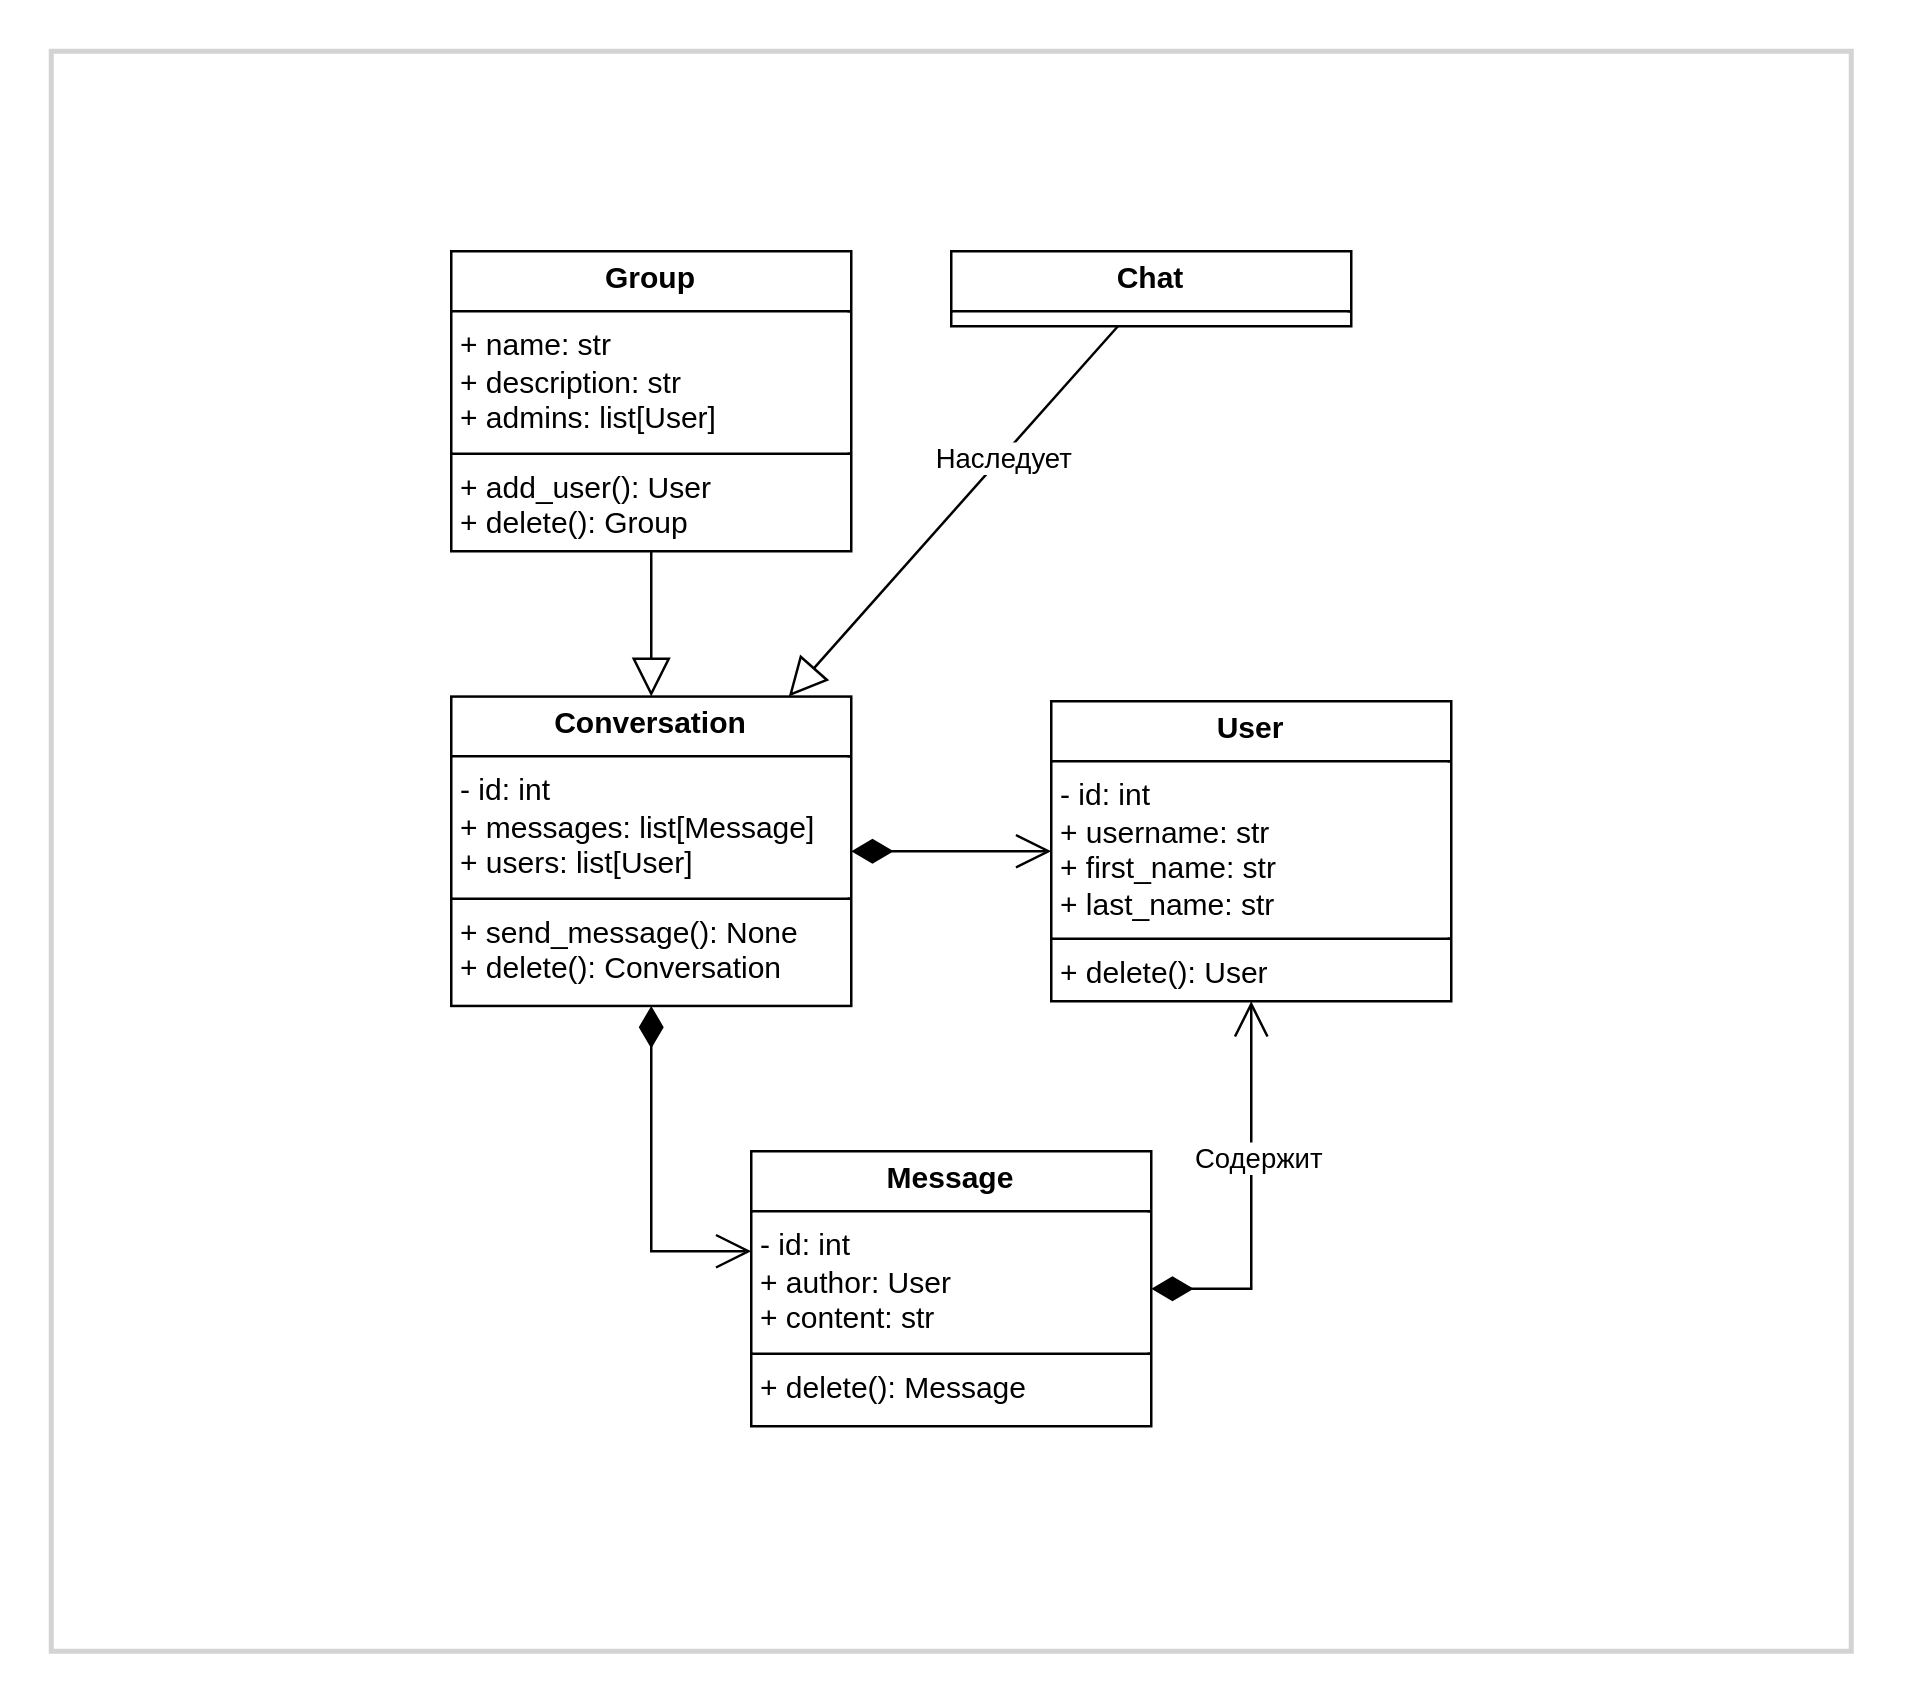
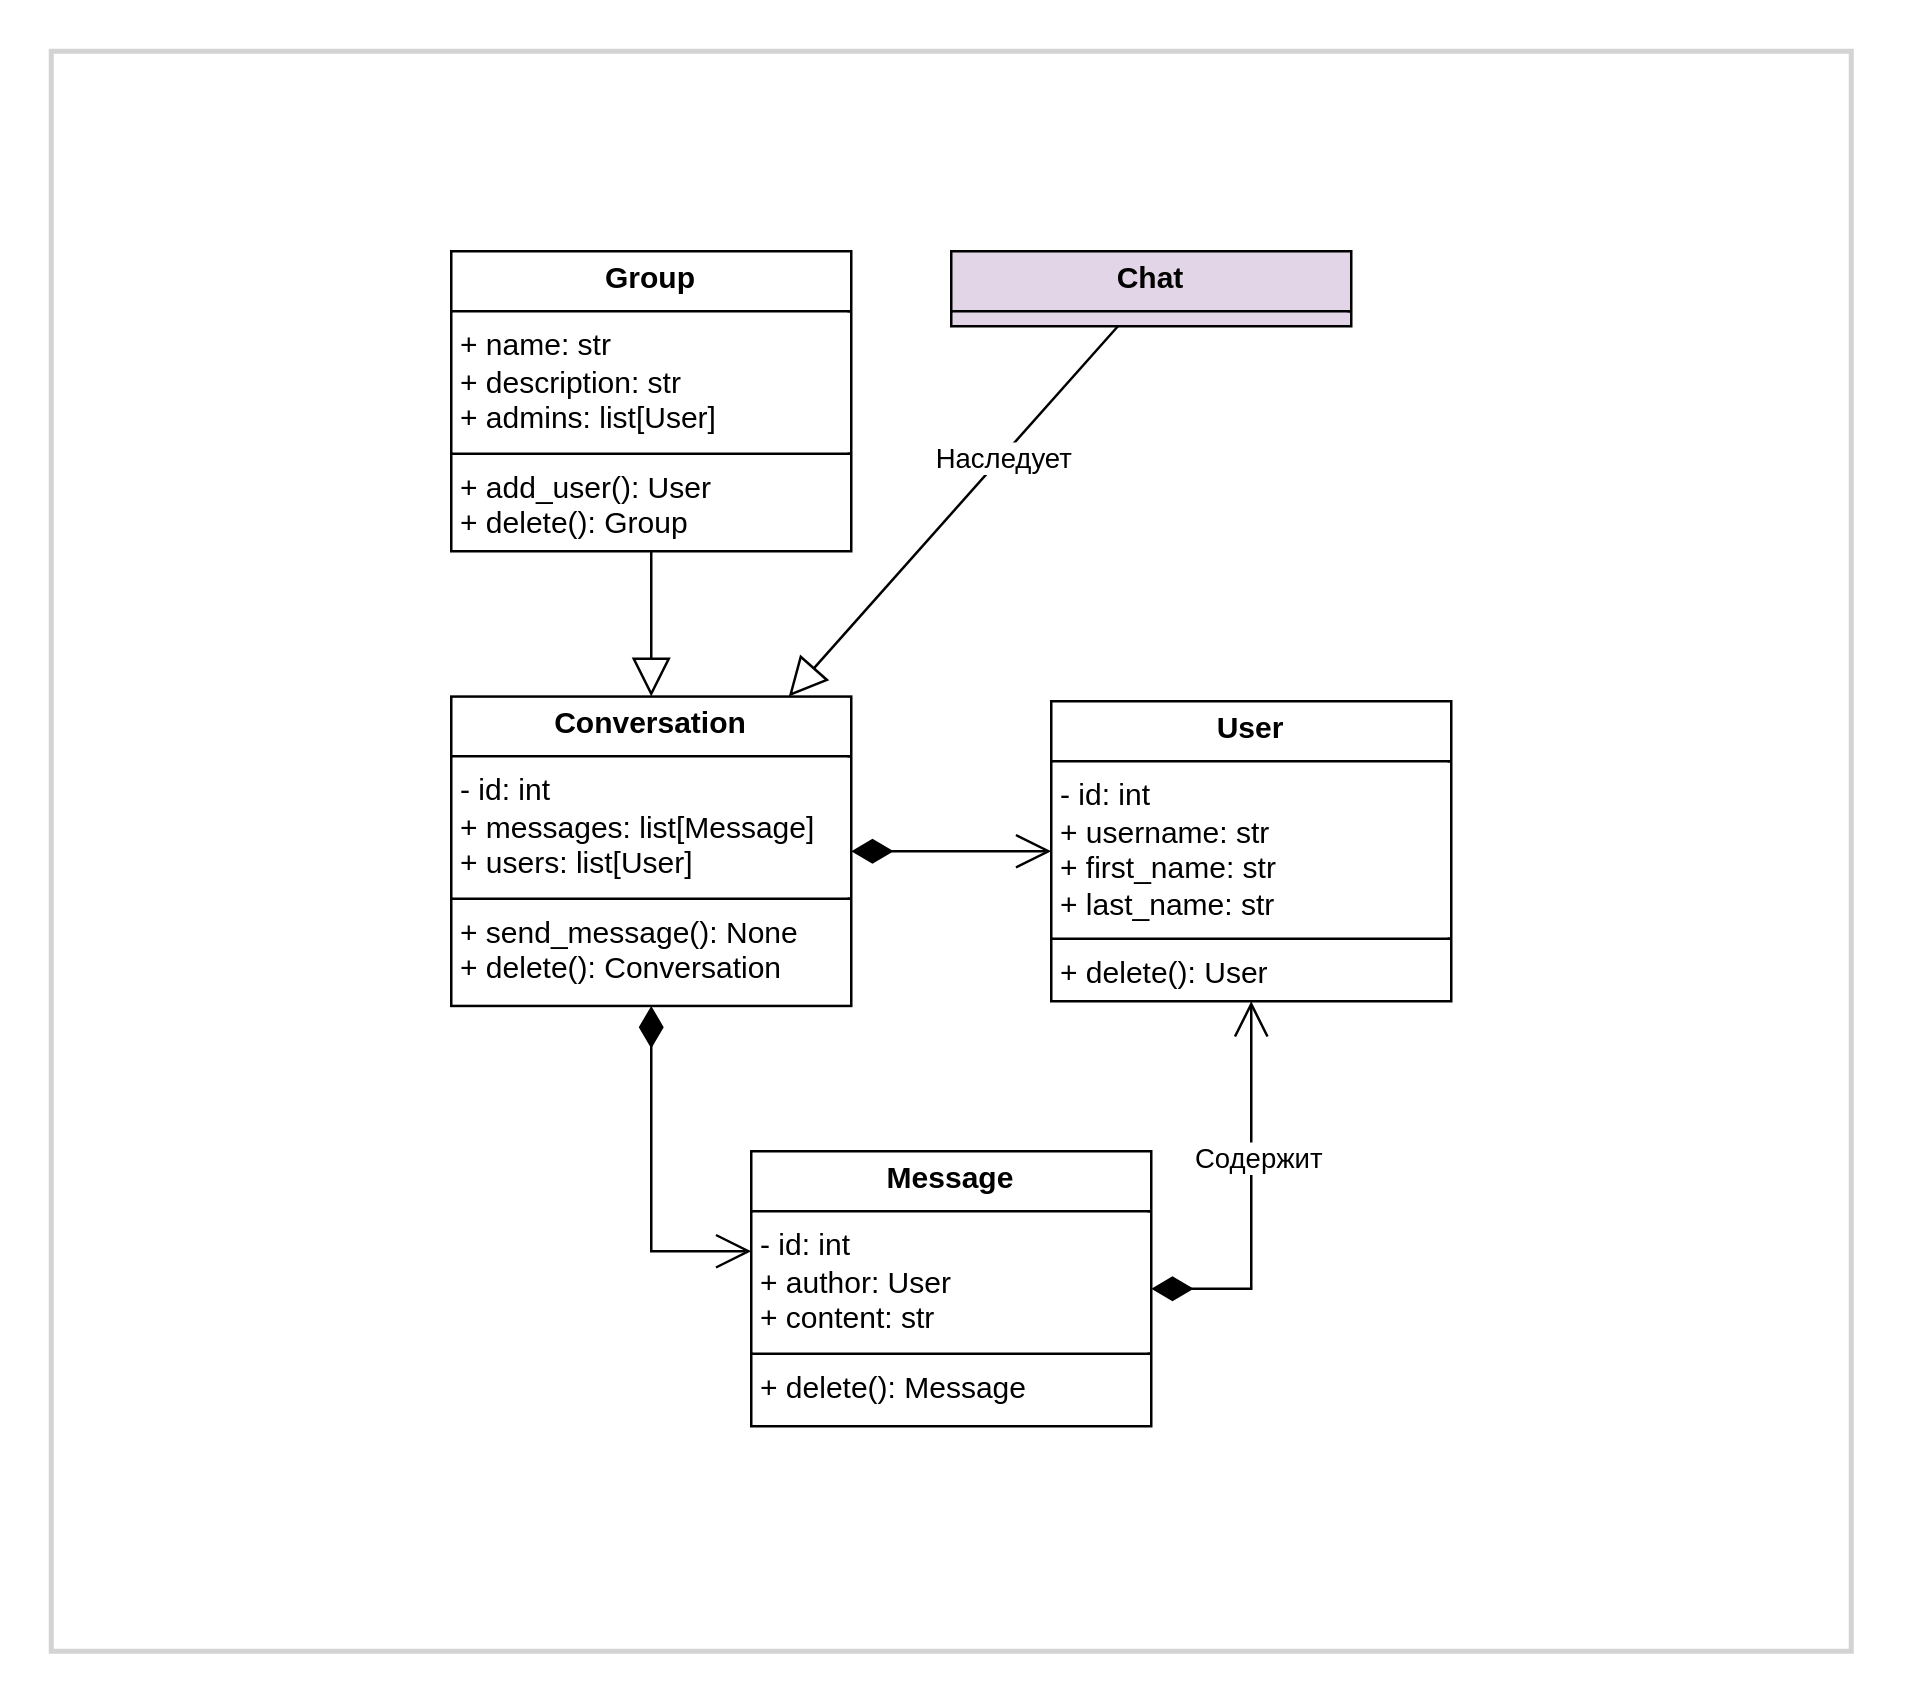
node "Chat": fillcolor #ffffff -> #e1d5e7
